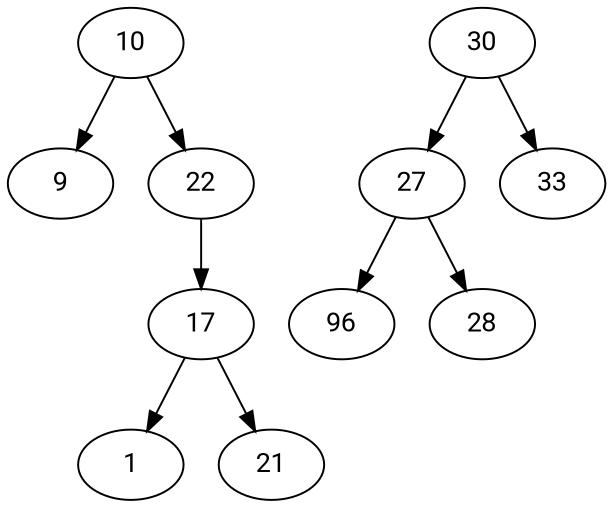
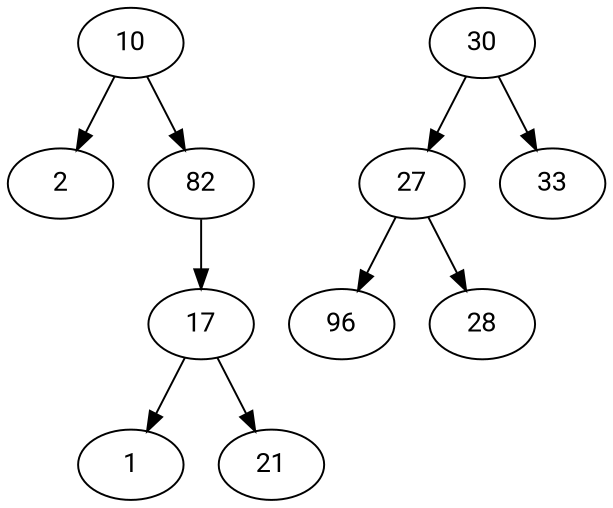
node "9": label "9" -> "2"
node "22": label "22" -> "82"
